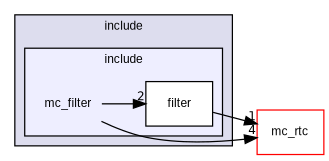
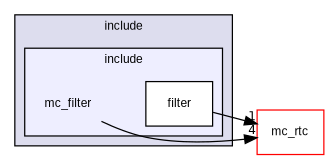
edge "mc_filter" -> "filter": removed
